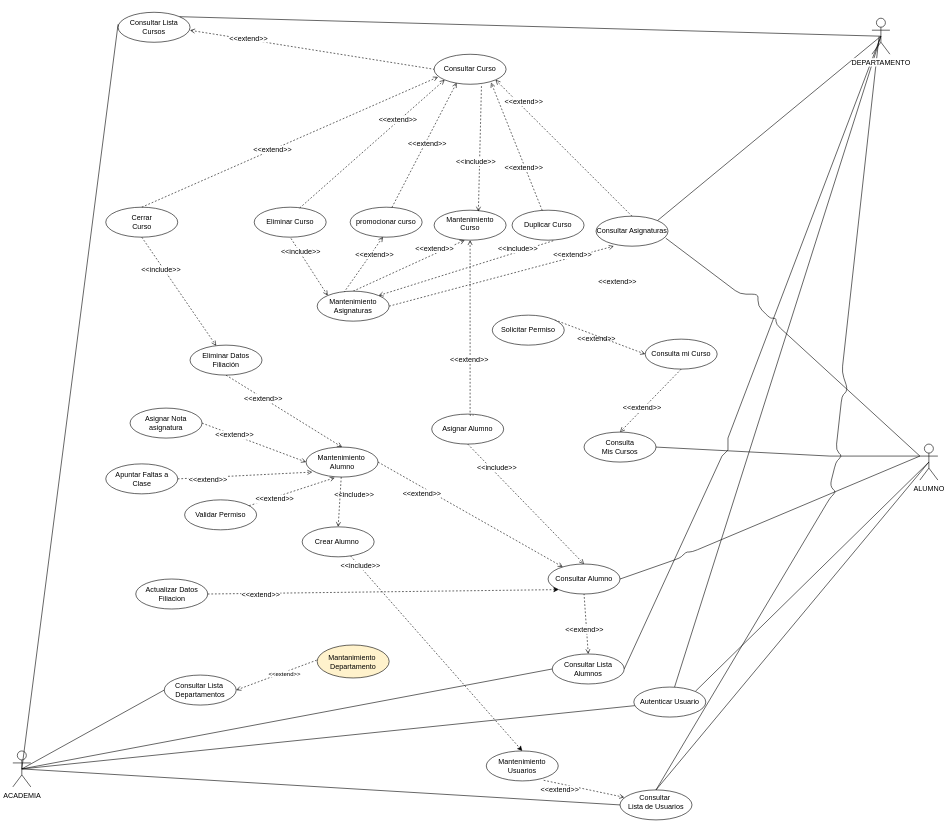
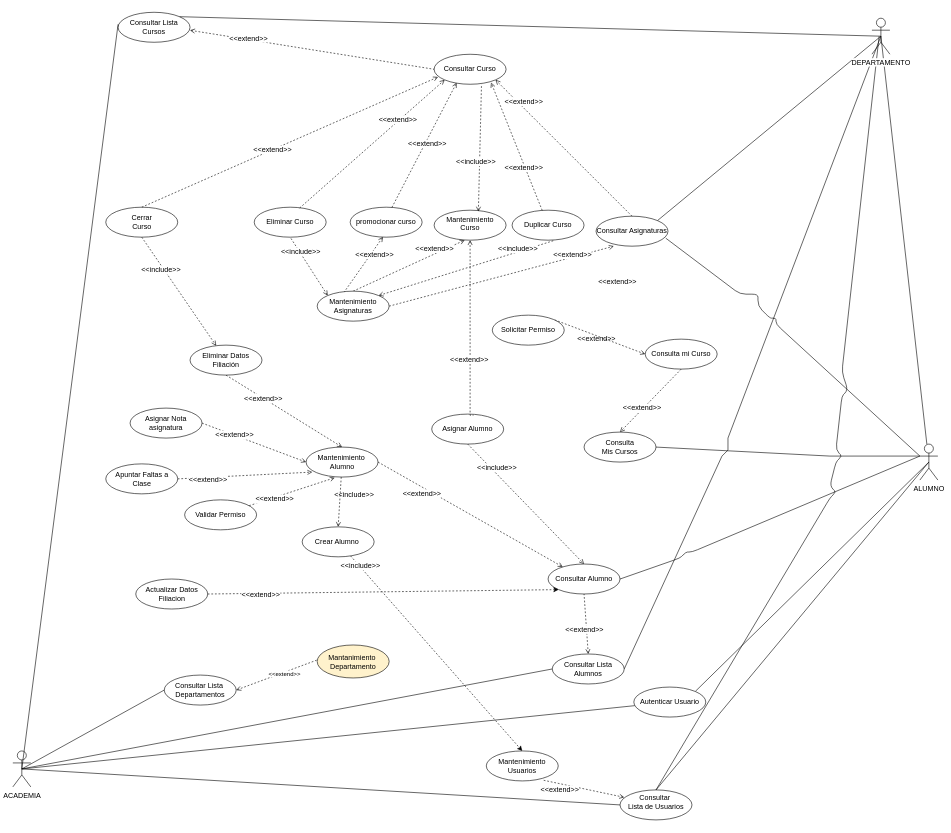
edge "DEPARTAMENTO" -- "Autenticar Usuario": now "DEPARTAMENTO" -- "ALUMNO"
